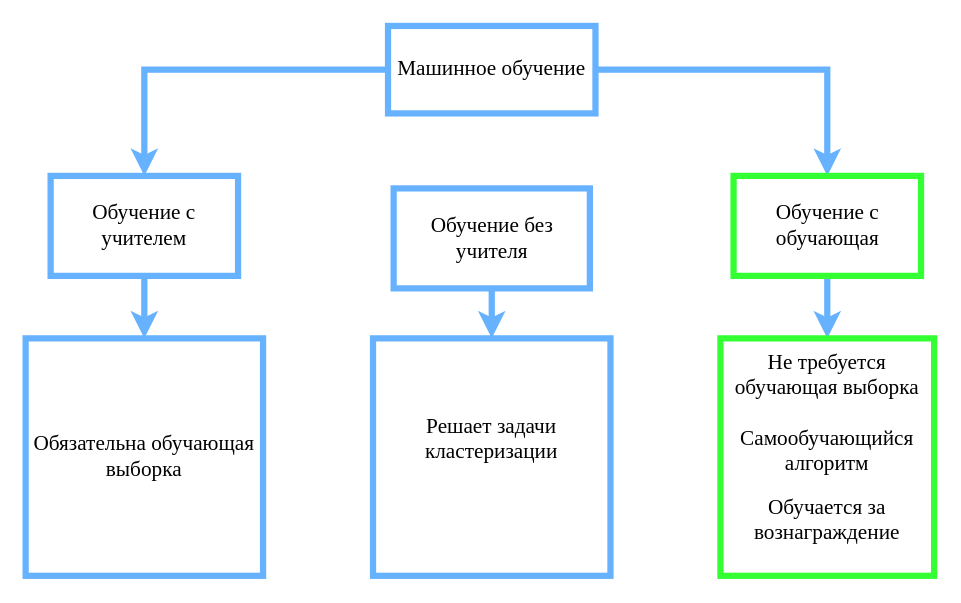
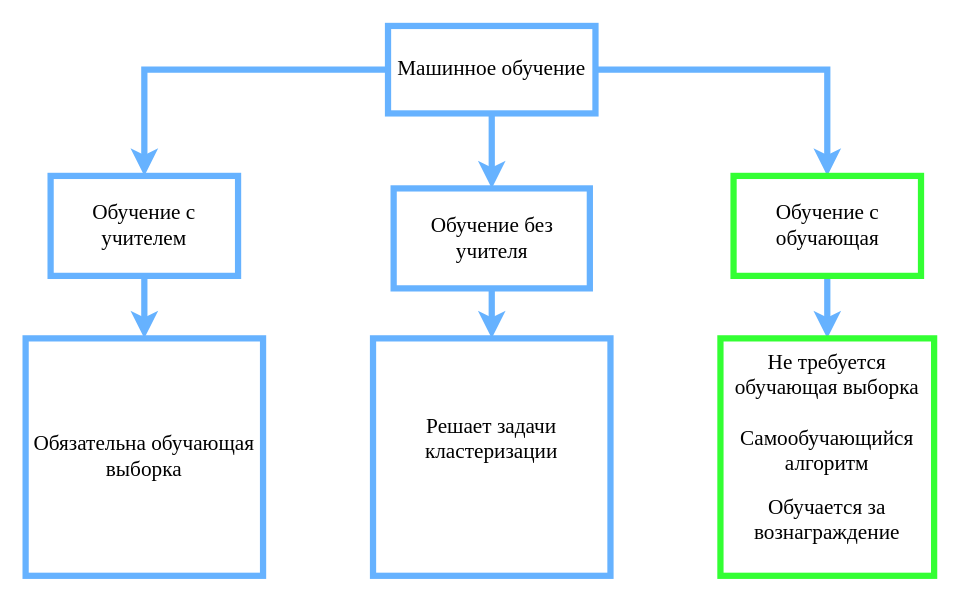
edge "Машинное обучение" -> "Обучение без учителя": added
